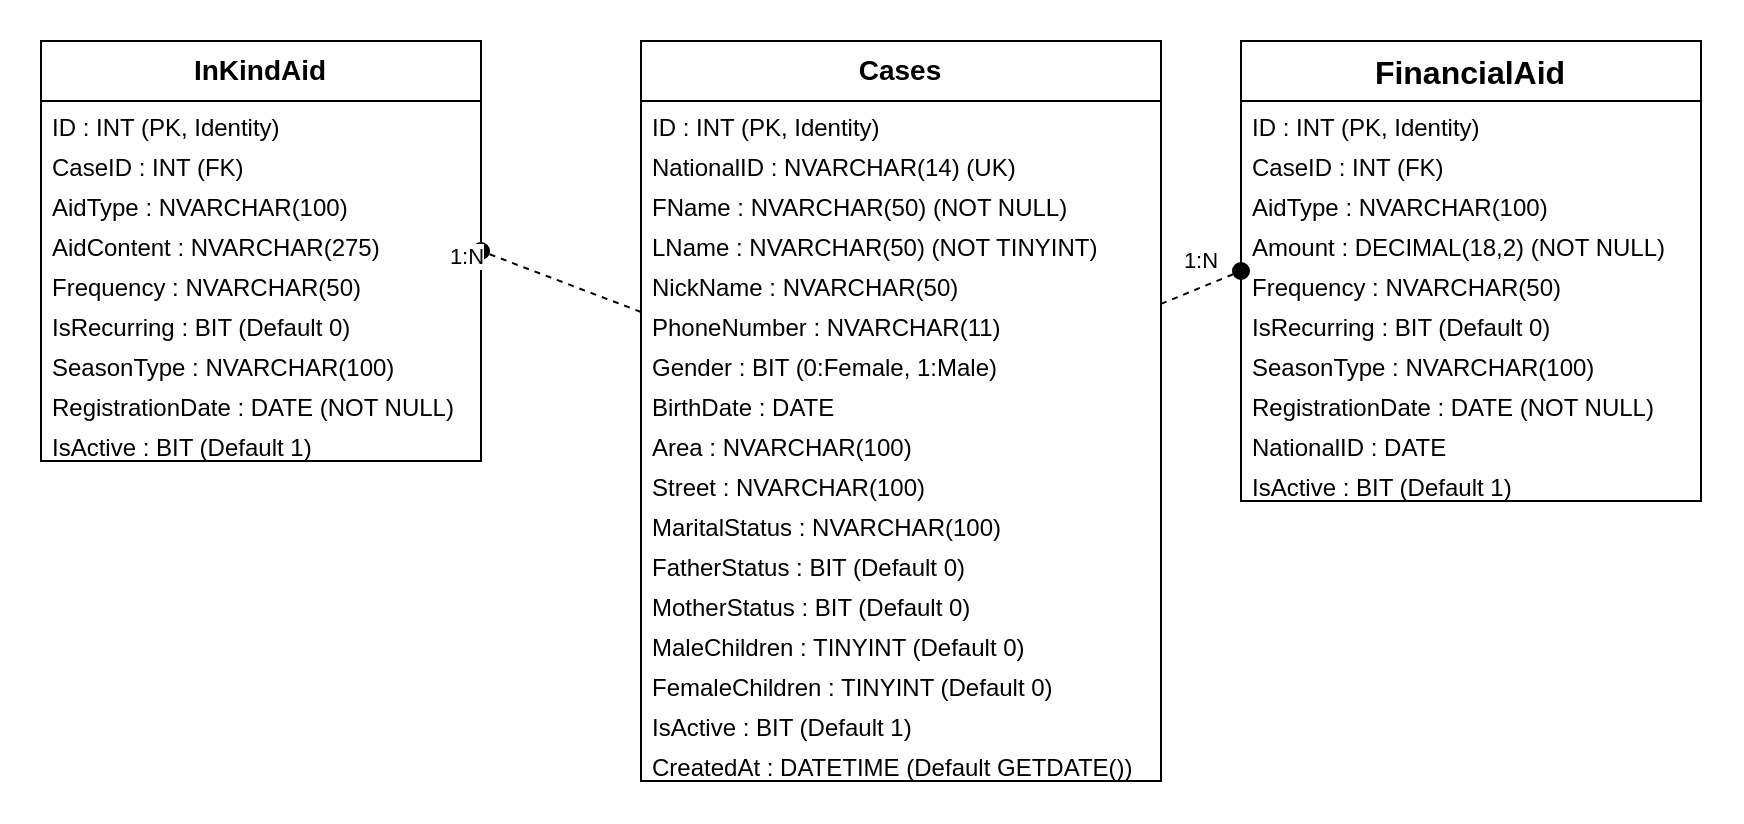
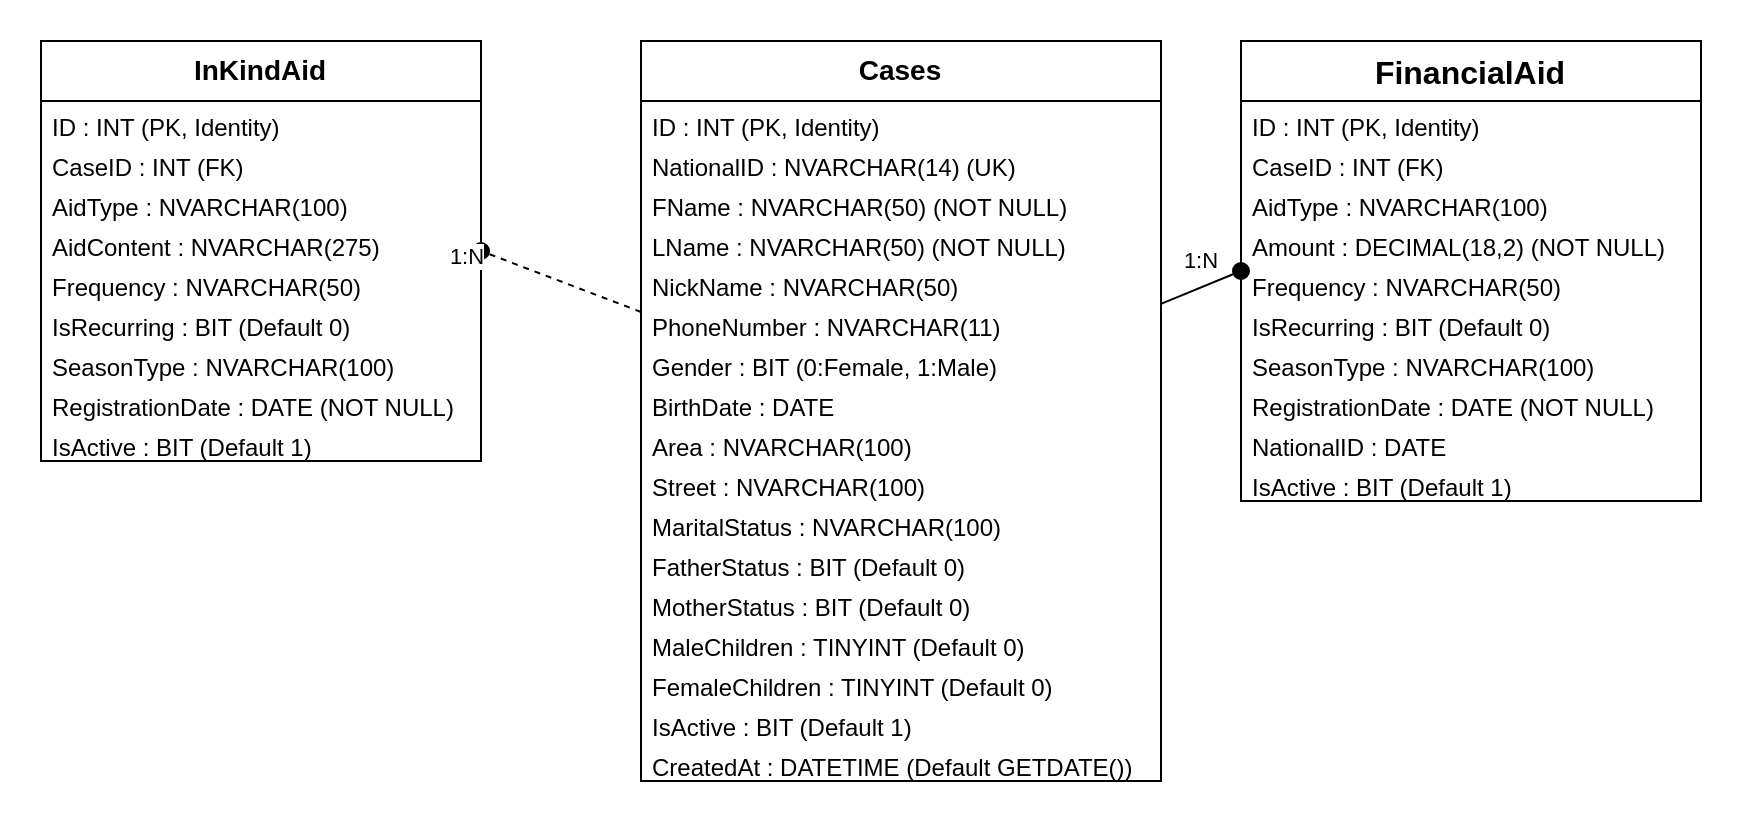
node "LName : NVARCHAR(50) (NOT TINYINT)": label "LName : NVARCHAR(50) (NOT TINYINT)" -> "LName : NVARCHAR(50) (NOT NULL)"
edge "Cases" -> "FinancialAid": style dashed -> solid
